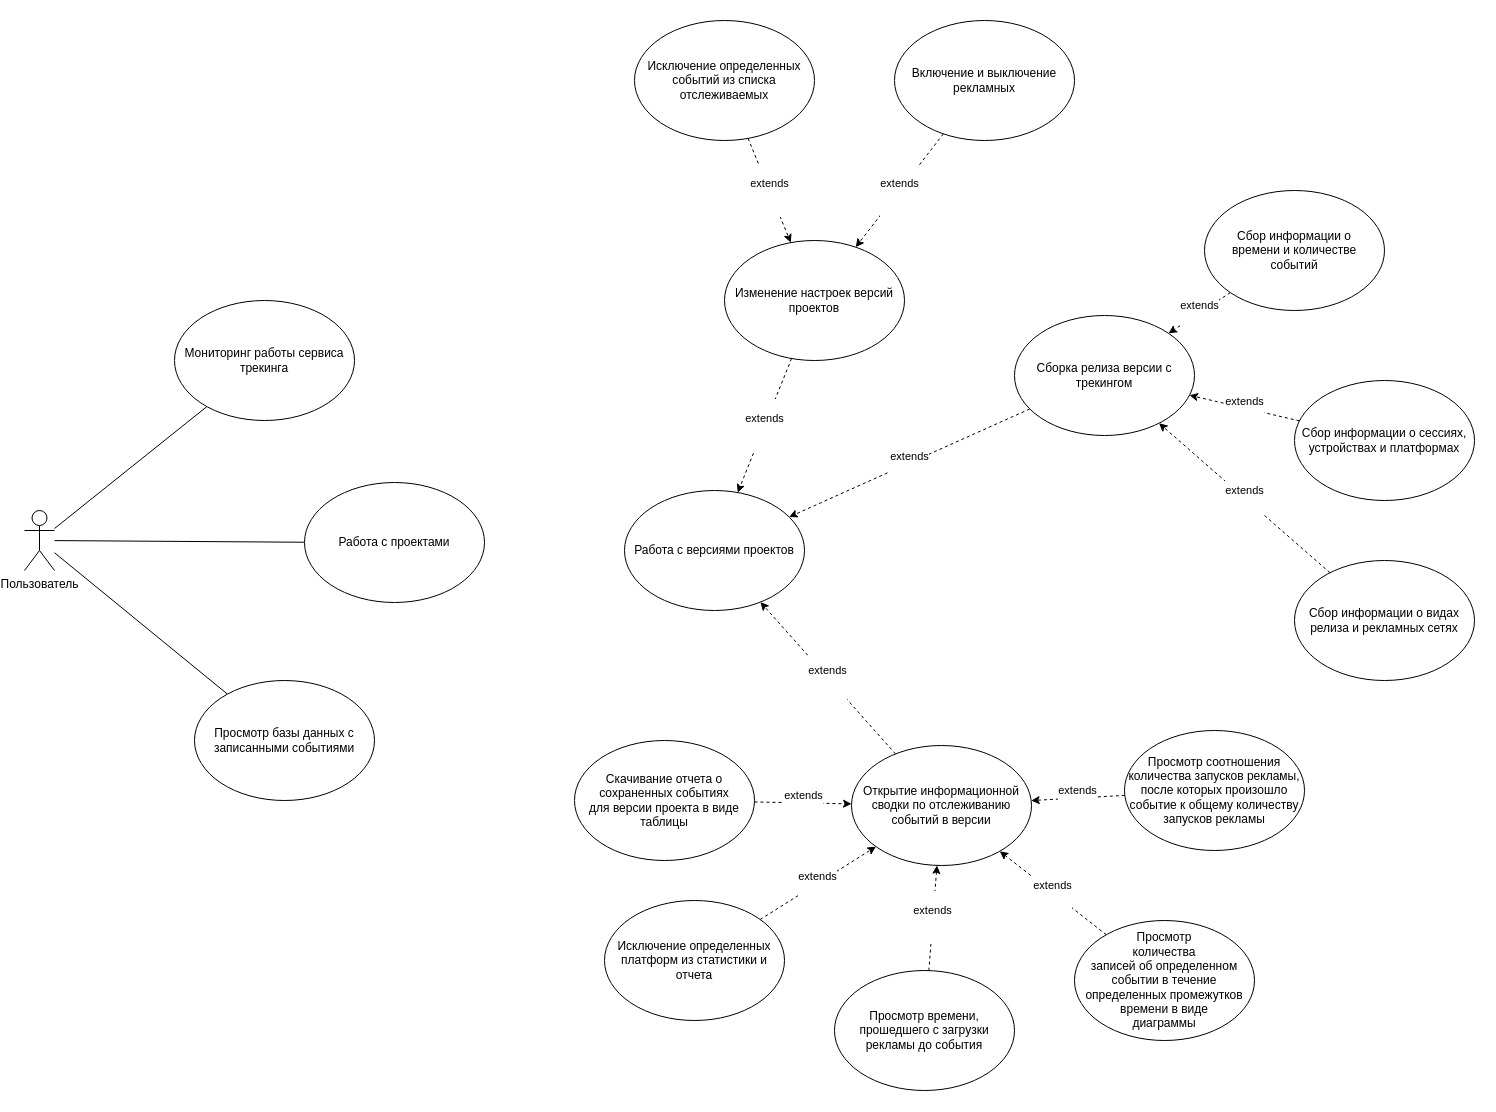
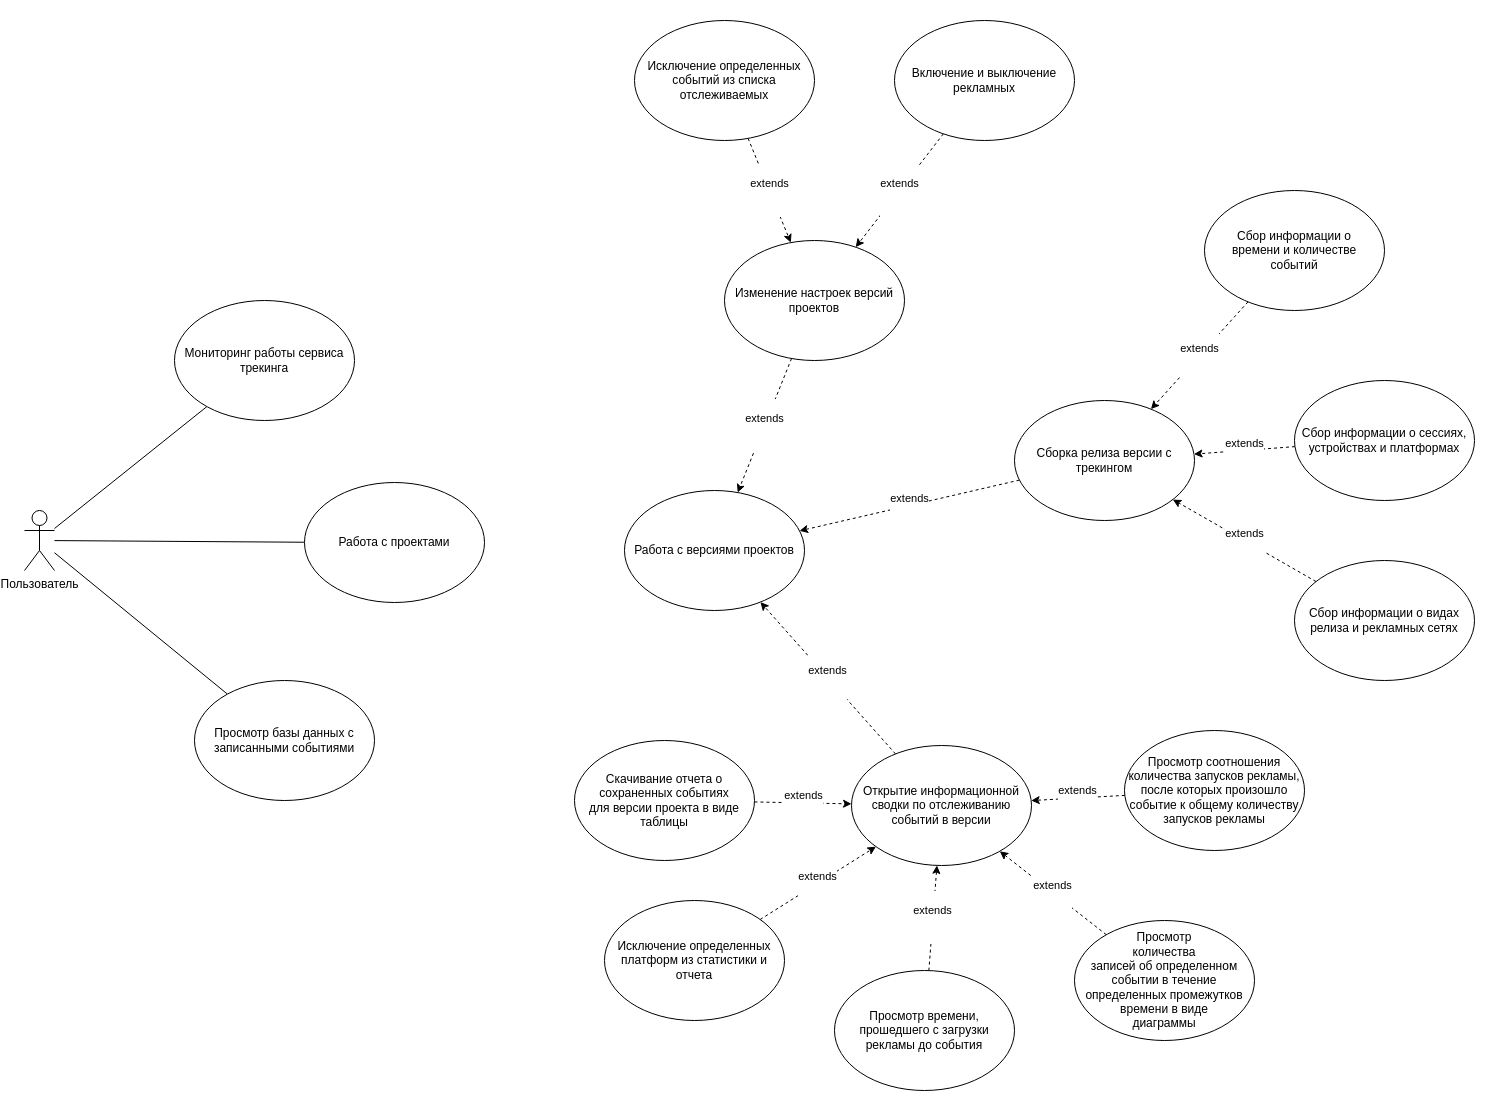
node "Сборка релиза версии с трекингом": moved (1105, 376) -> (1105, 461)
